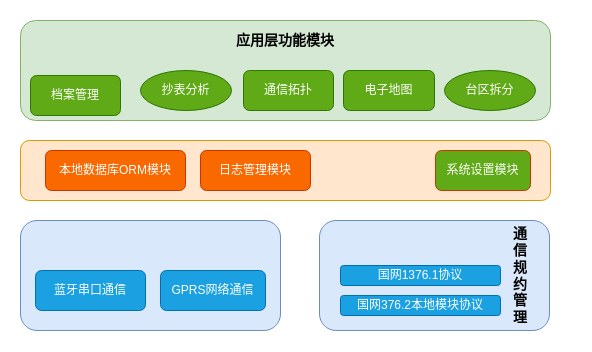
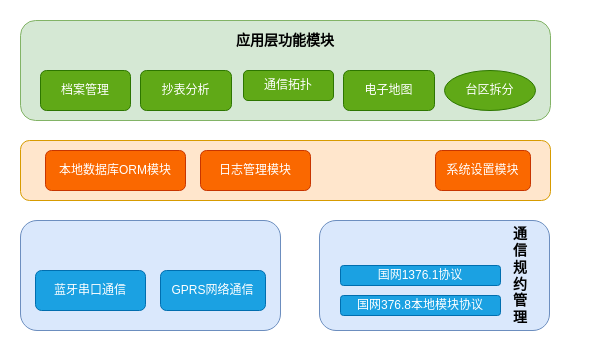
node "抄表分析": shape ellipse -> rounded rectangle
node "通信拓扑": size 90x40 -> 90x30
node "档案管理": moved (76, 96) -> (86, 91)
node "系统设置模块": fillcolor #60a917 -> #fa6800
node "国网376.2本地模块协议": label "国网376.2本地模块协议" -> "国网376.8本地模块协议"
